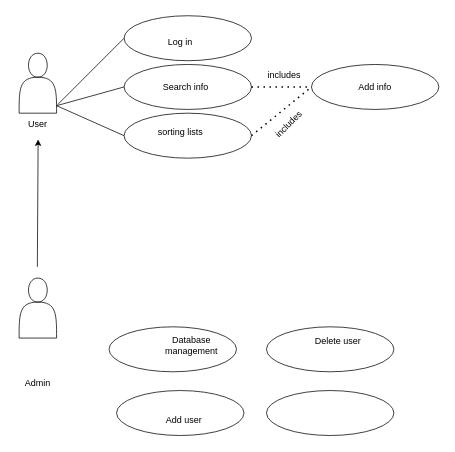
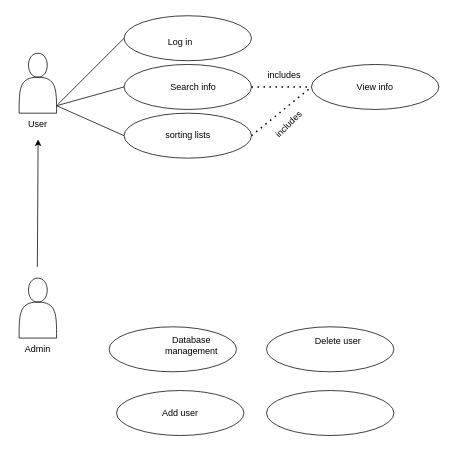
node "Search info": moved (186, 87) -> (194, 87)
node "Add info": label "Add info" -> "View info"
node "sorting lists": moved (180, 132) -> (188, 135)
node "Admin": moved (38, 383) -> (38, 349)
node "Add user": moved (184, 420) -> (180, 413)
